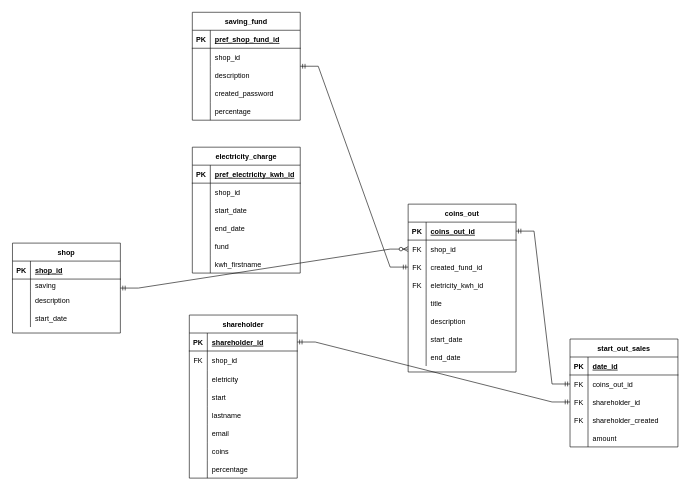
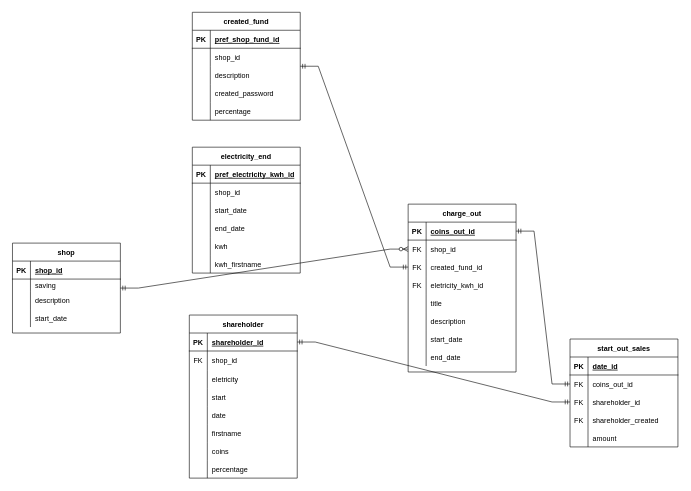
node "saving_fund": label "saving_fund" -> "created_fund"
node "electricity_charge": label "electricity_charge" -> "electricity_end"
node "coins_out": label "coins_out" -> "charge_out"
node "fund": label "fund" -> "kwh"
node "lastname": label "lastname" -> "date"
node "email": label "email" -> "firstname"
